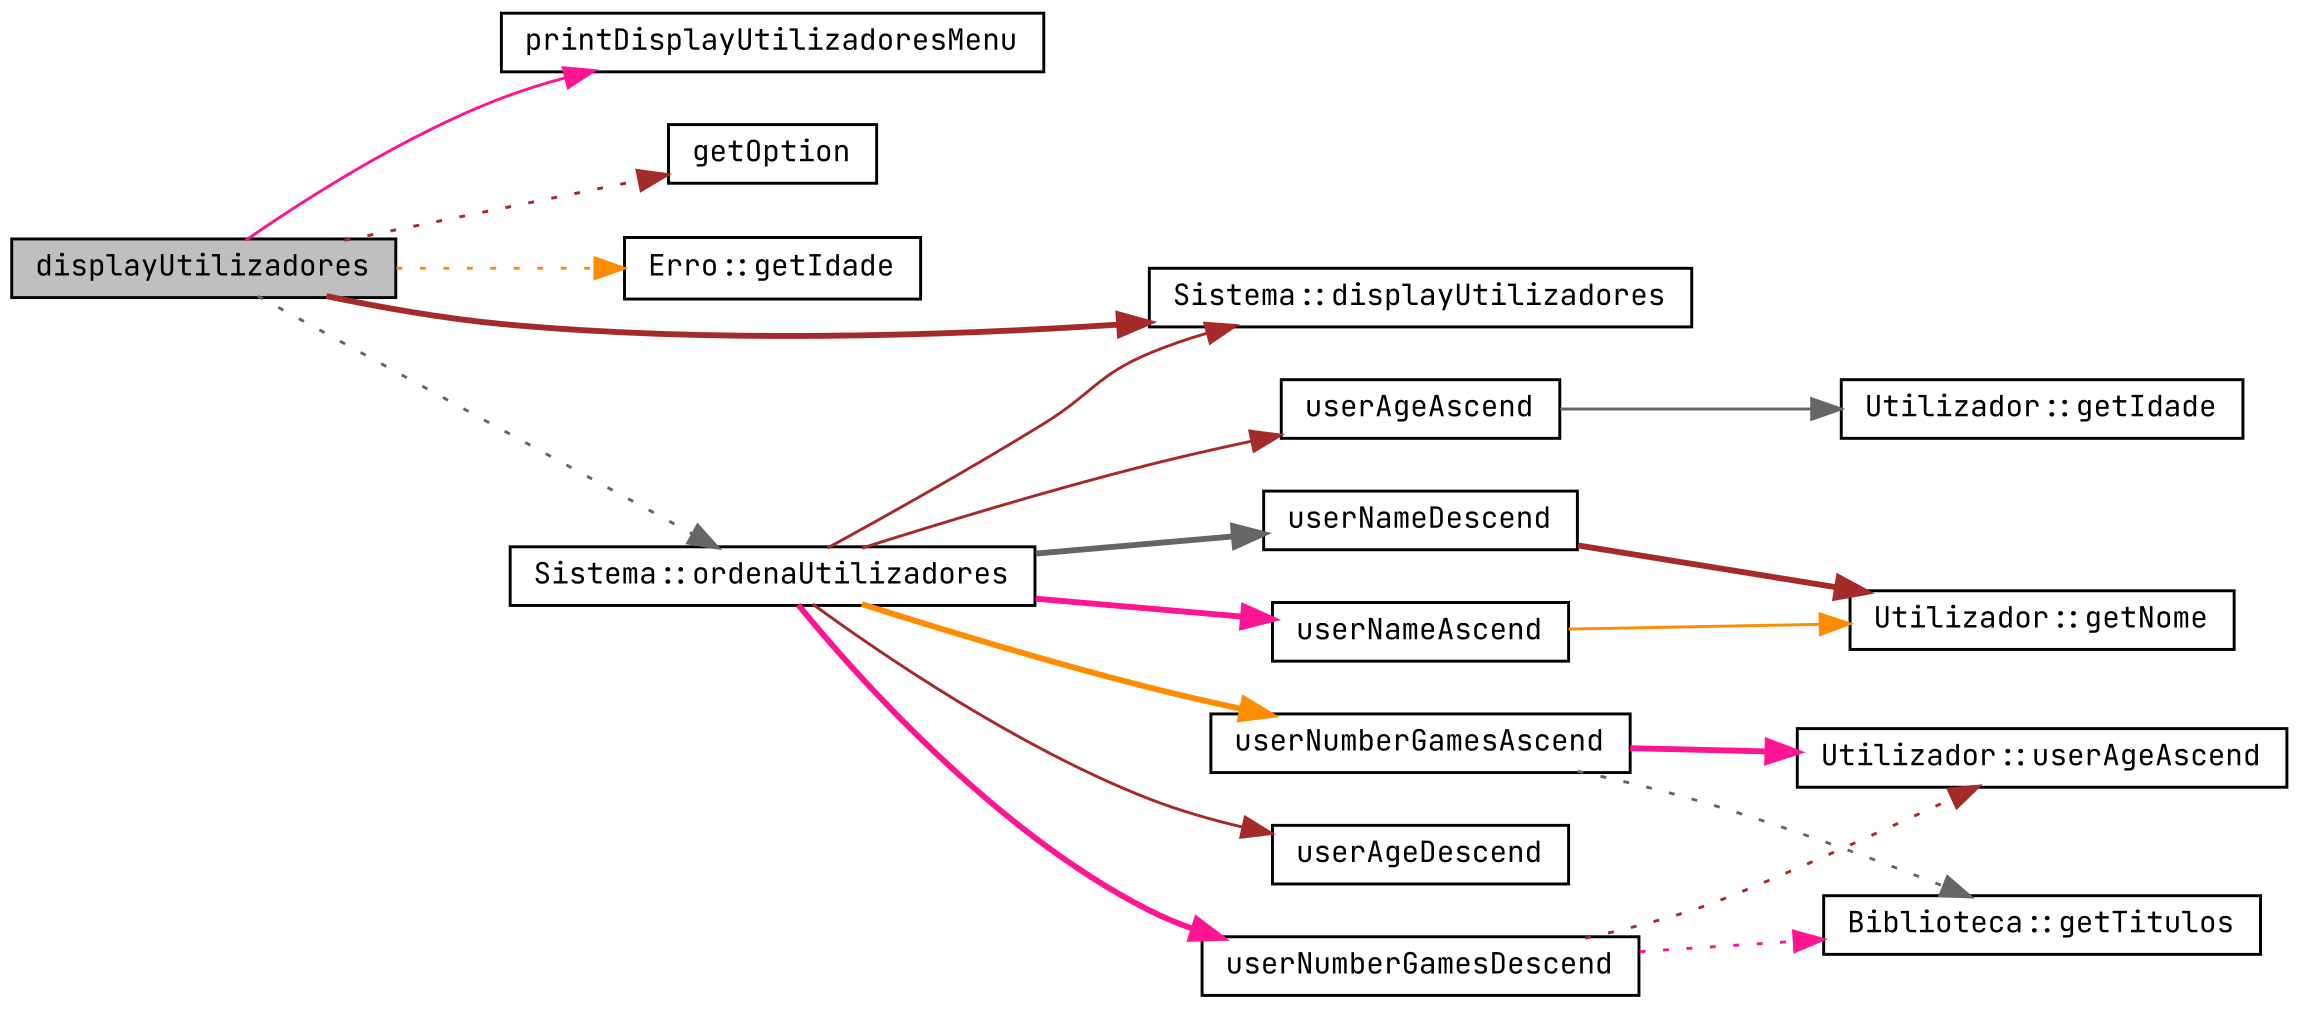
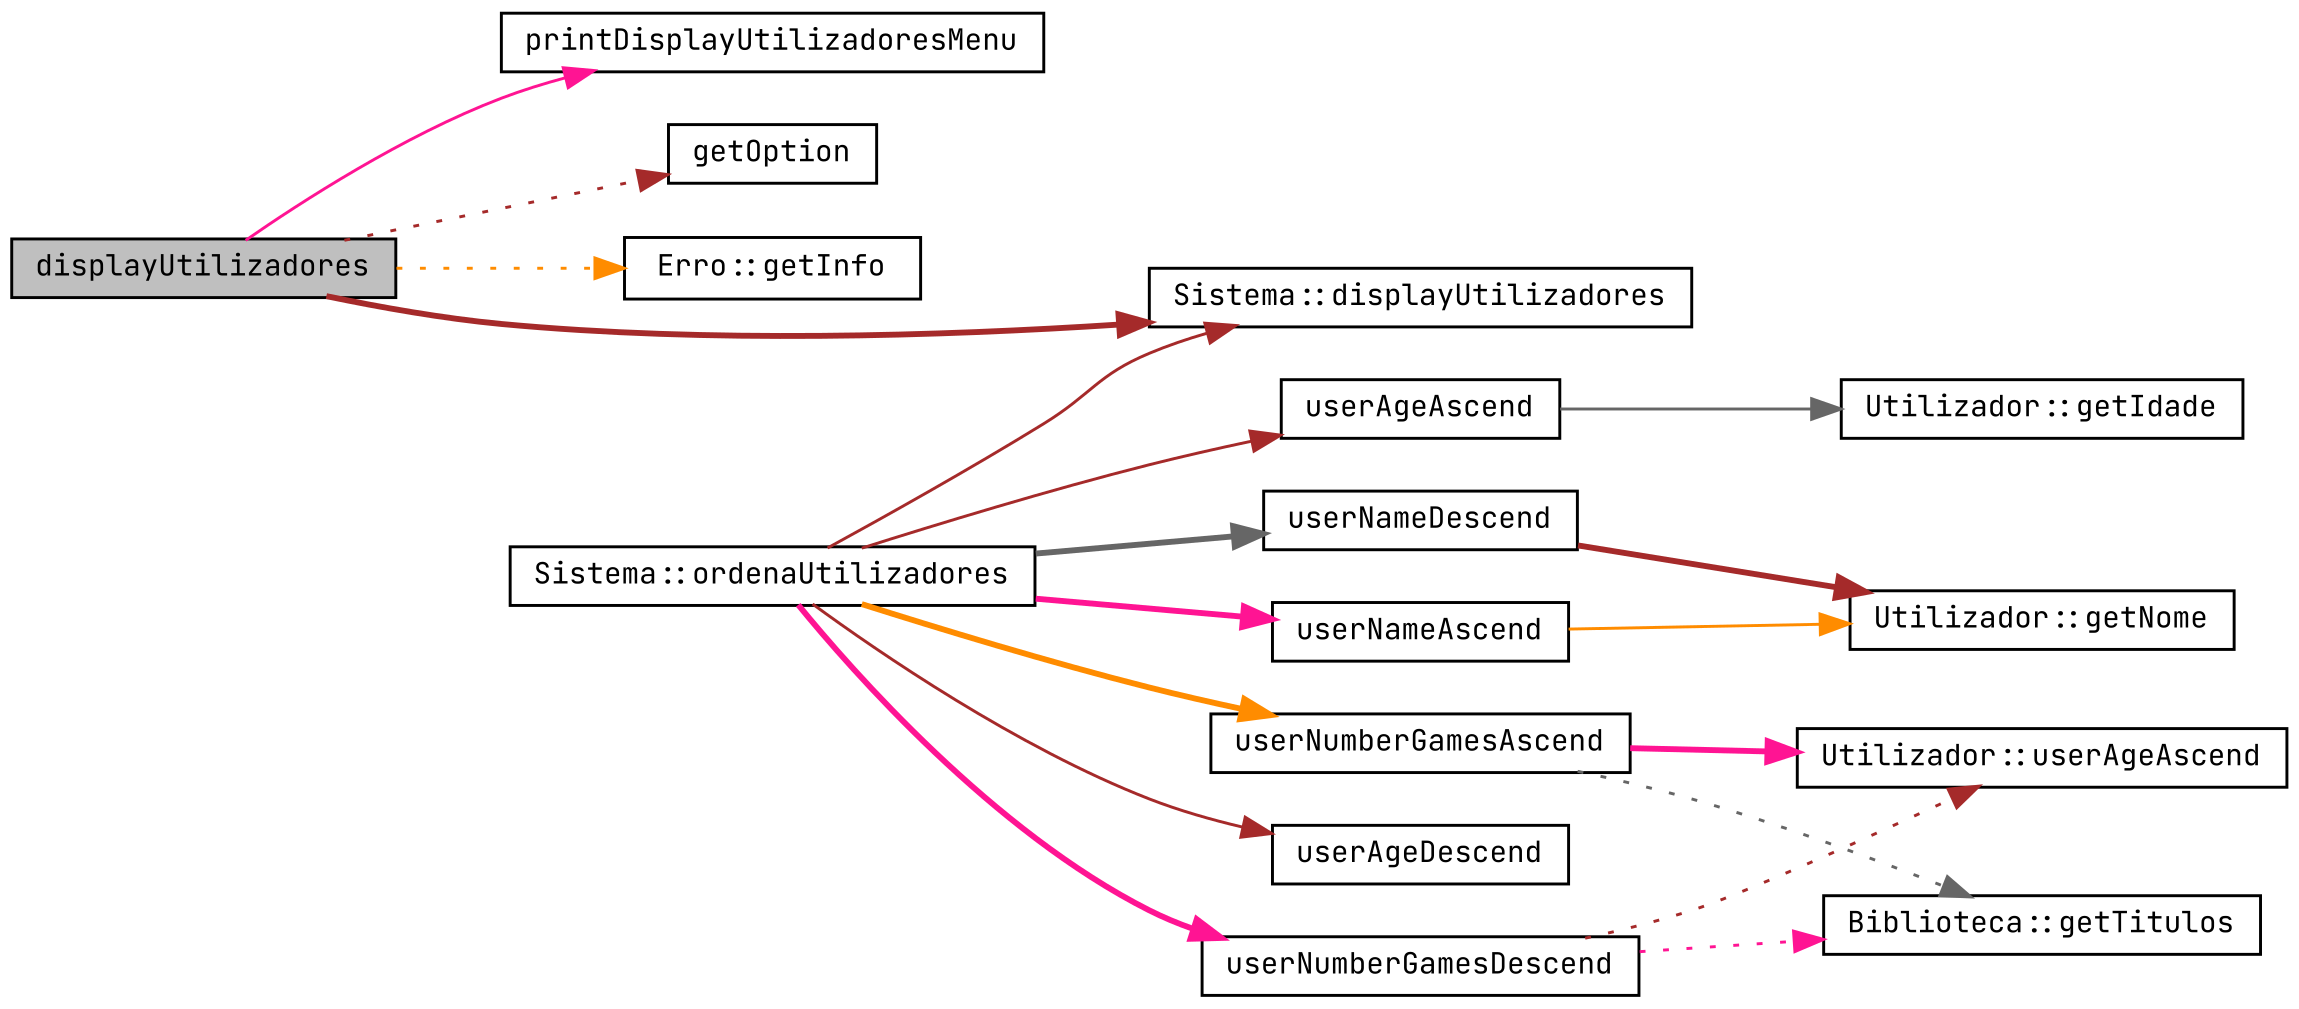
node "Erro::getIdade": label "Erro::getIdade" -> "Erro::getInfo"
edge "displayUtilizadores" -> "Sistema::ordenaUtilizadores": removed
